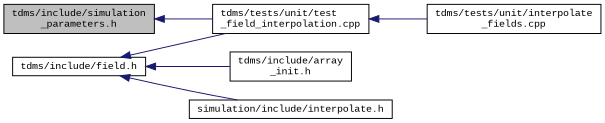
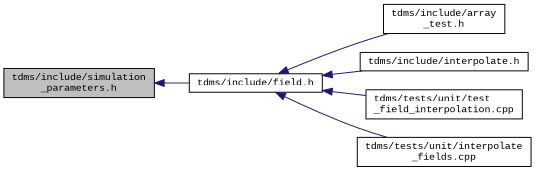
edge "tdms/tests/unit/test _field_interpolation.cpp" -> "tdms/include/simulation _parameters.h": now "tdms/include/field.h" -> "tdms/include/simulation _parameters.h"
edge "tdms/tests/unit/interpolate _fields.cpp" -> "tdms/tests/unit/test _field_interpolation.cpp": now "tdms/tests/unit/interpolate _fields.cpp" -> "tdms/include/field.h"
node "tdms/include/array _init.h": label "tdms/include/array _init.h" -> "tdms/include/array _test.h"
node "simulation/include/interpolate.h": label "simulation/include/interpolate.h" -> "tdms/include/interpolate.h"
